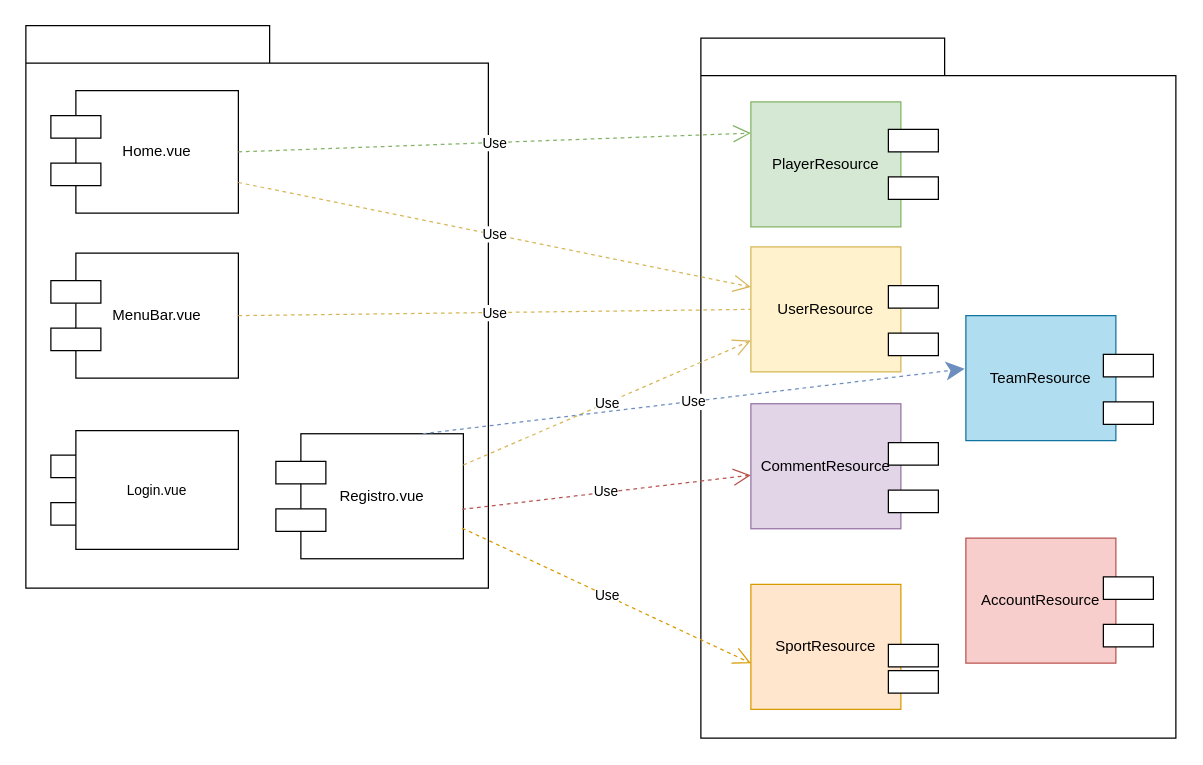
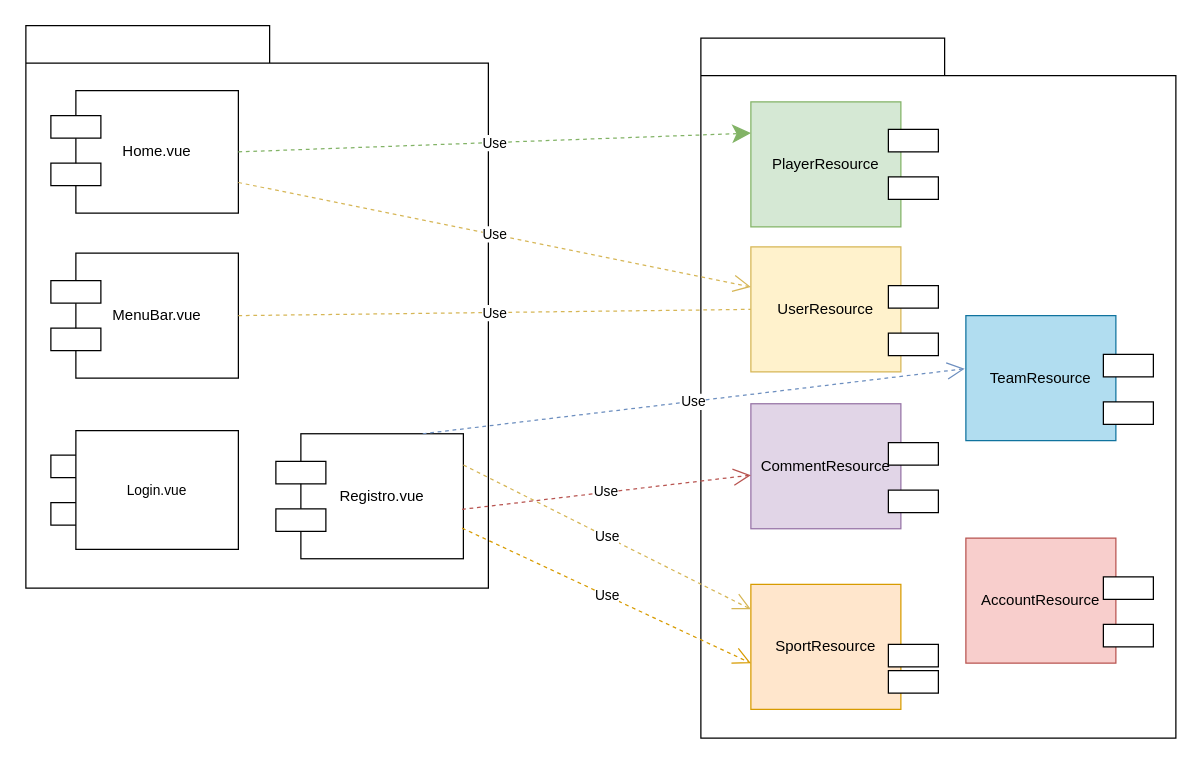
edge "Home.vue" -> "PlayerResource": arrowhead open -> classic
edge "Registro.vue" -> "TeamResource": arrowhead classic -> open
edge "Registro.vue" -> "UserResource": now "Registro.vue" -> "SportResource"
